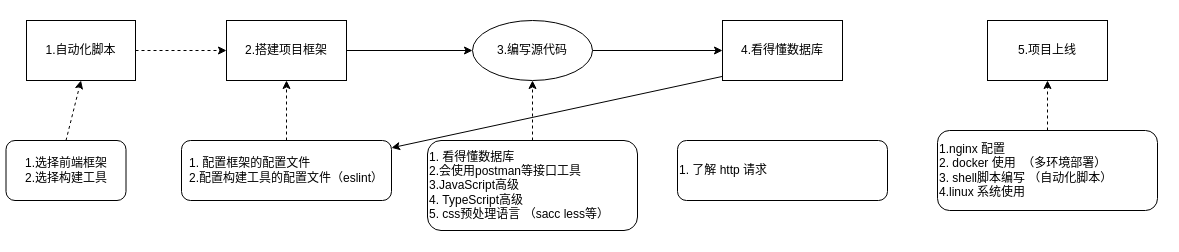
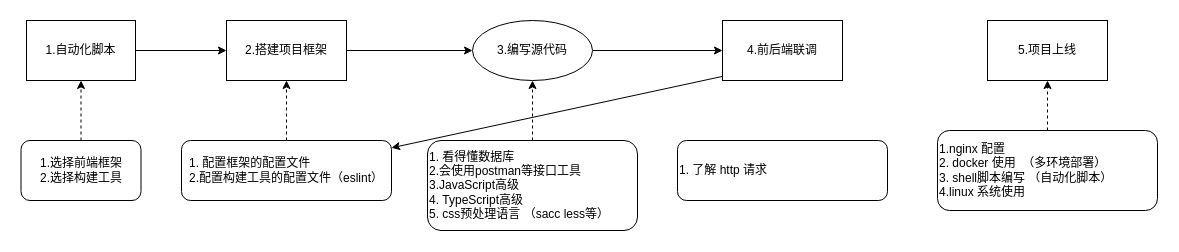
edge "1.自动化脚本" -> "2.搭建项目框架": style dashed -> solid
node "4.看得懂数据库": label "4.看得懂数据库" -> "4.前后端联调"
node "1.选择前端框架 2.选择构建工具": moved (66, 171) -> (81, 171)
